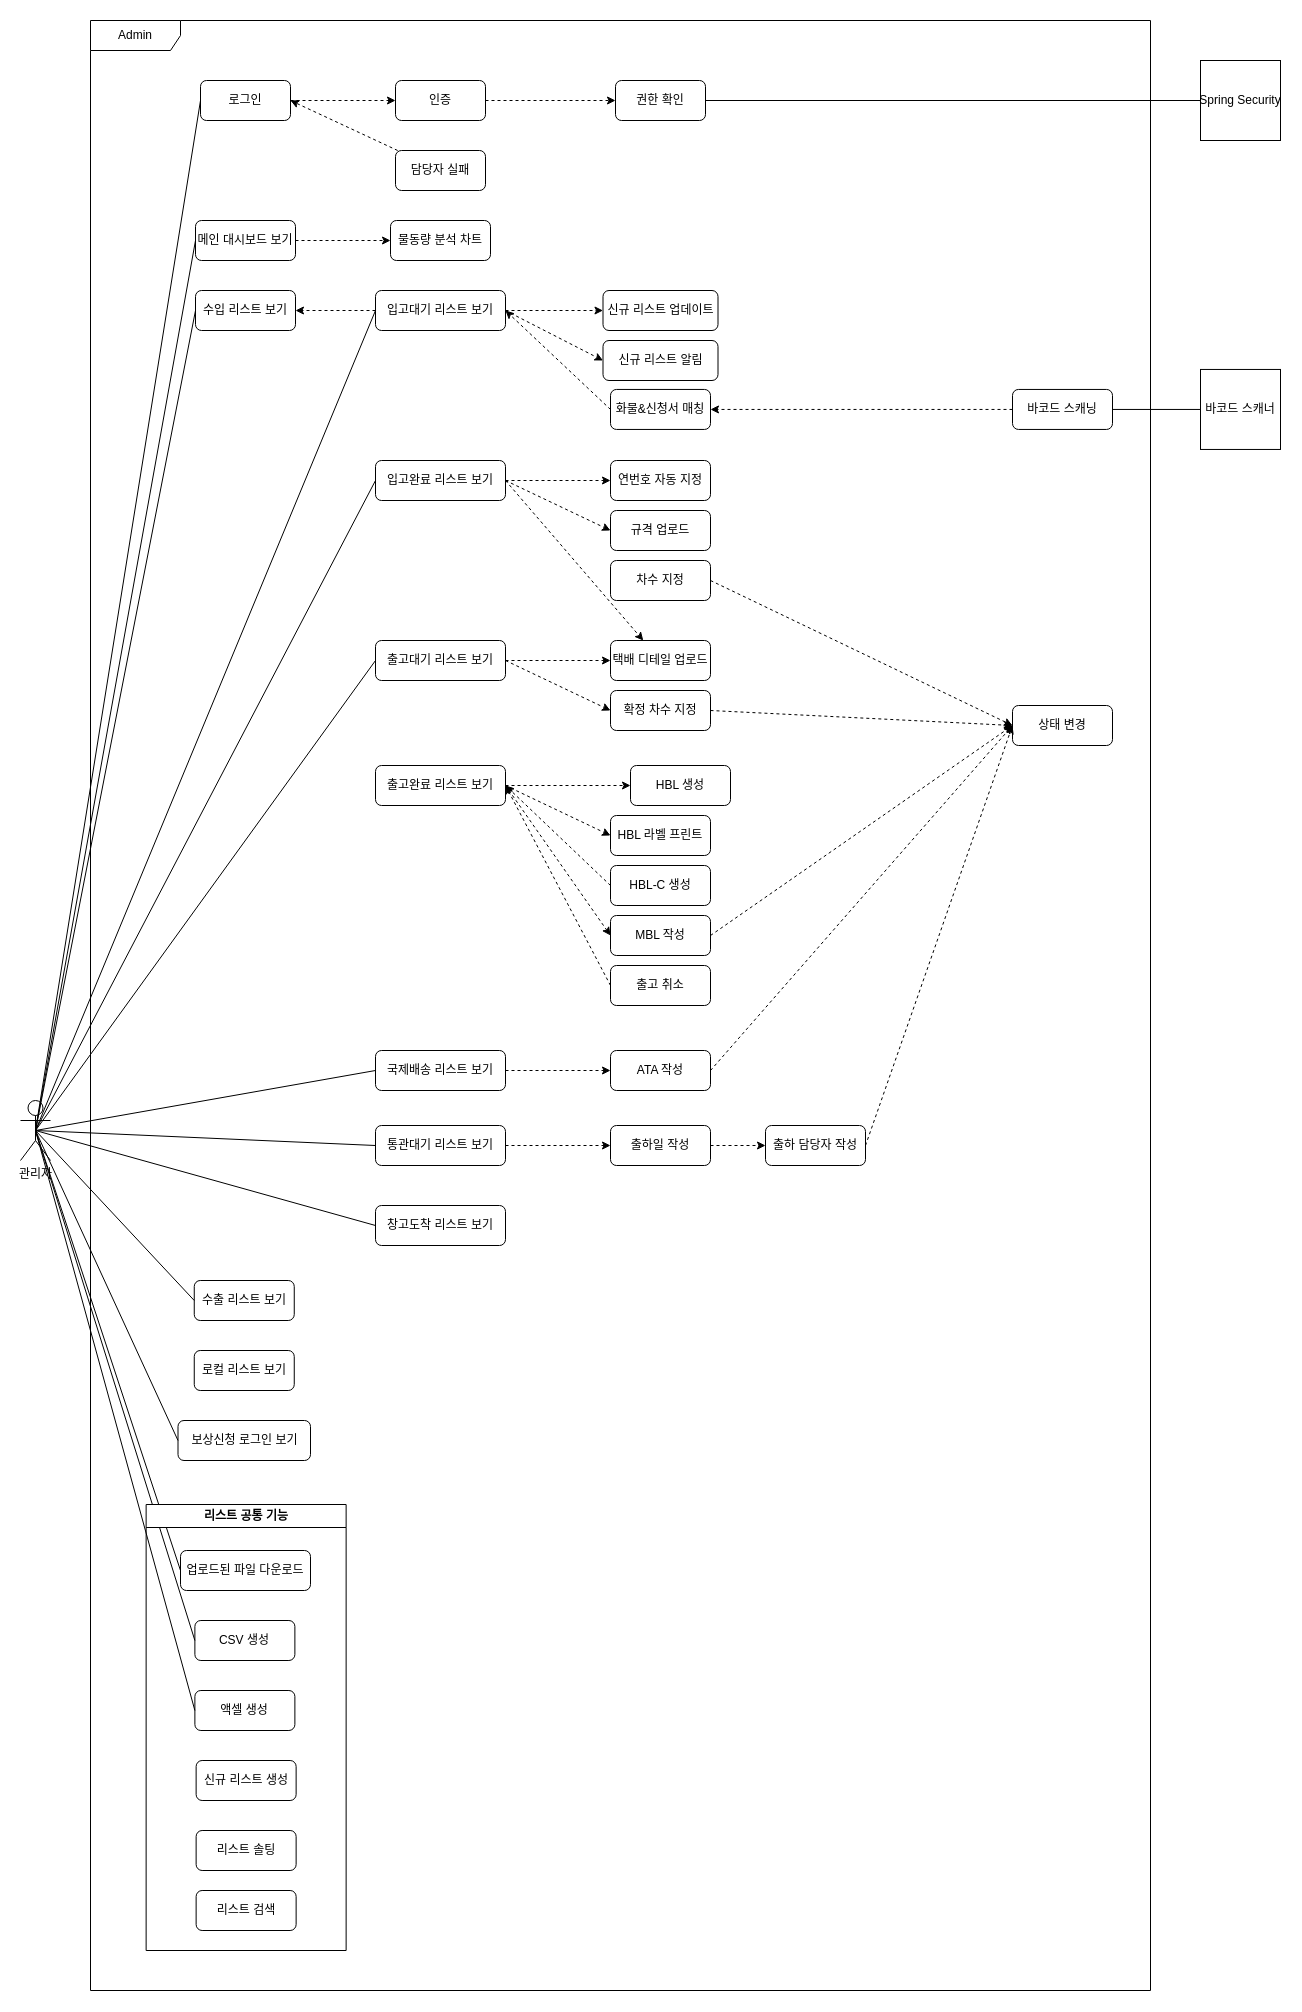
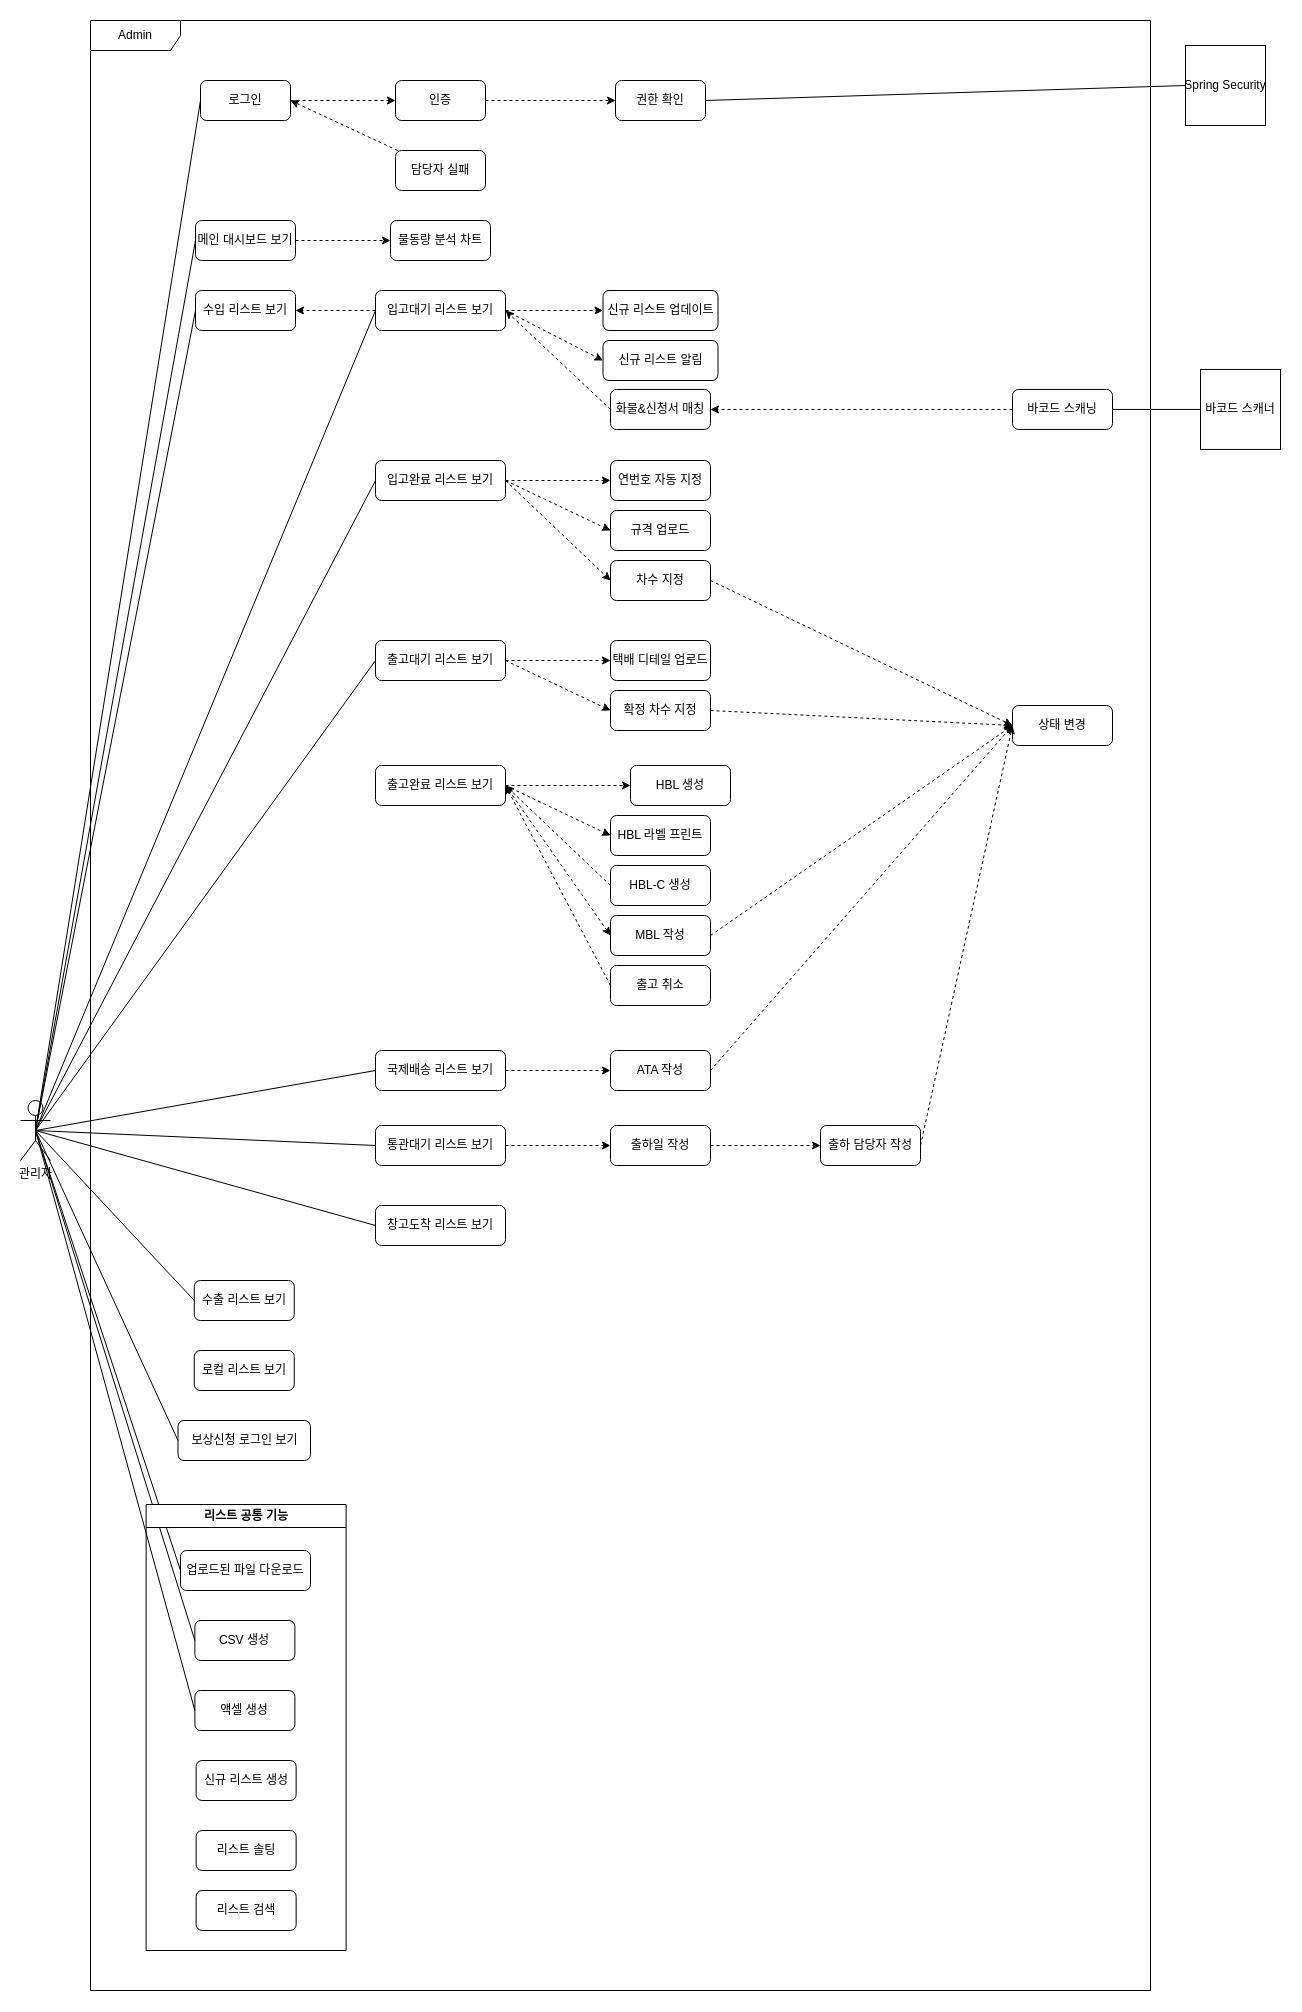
node "Spring Security": moved (1241, 101) -> (1226, 86)
edge "입고완료 리스트 보기" -> "택배 디테일 업로드": now "입고완료 리스트 보기" -> "차수 지정"
node "출하 담당자 작성": moved (816, 1146) -> (871, 1146)
